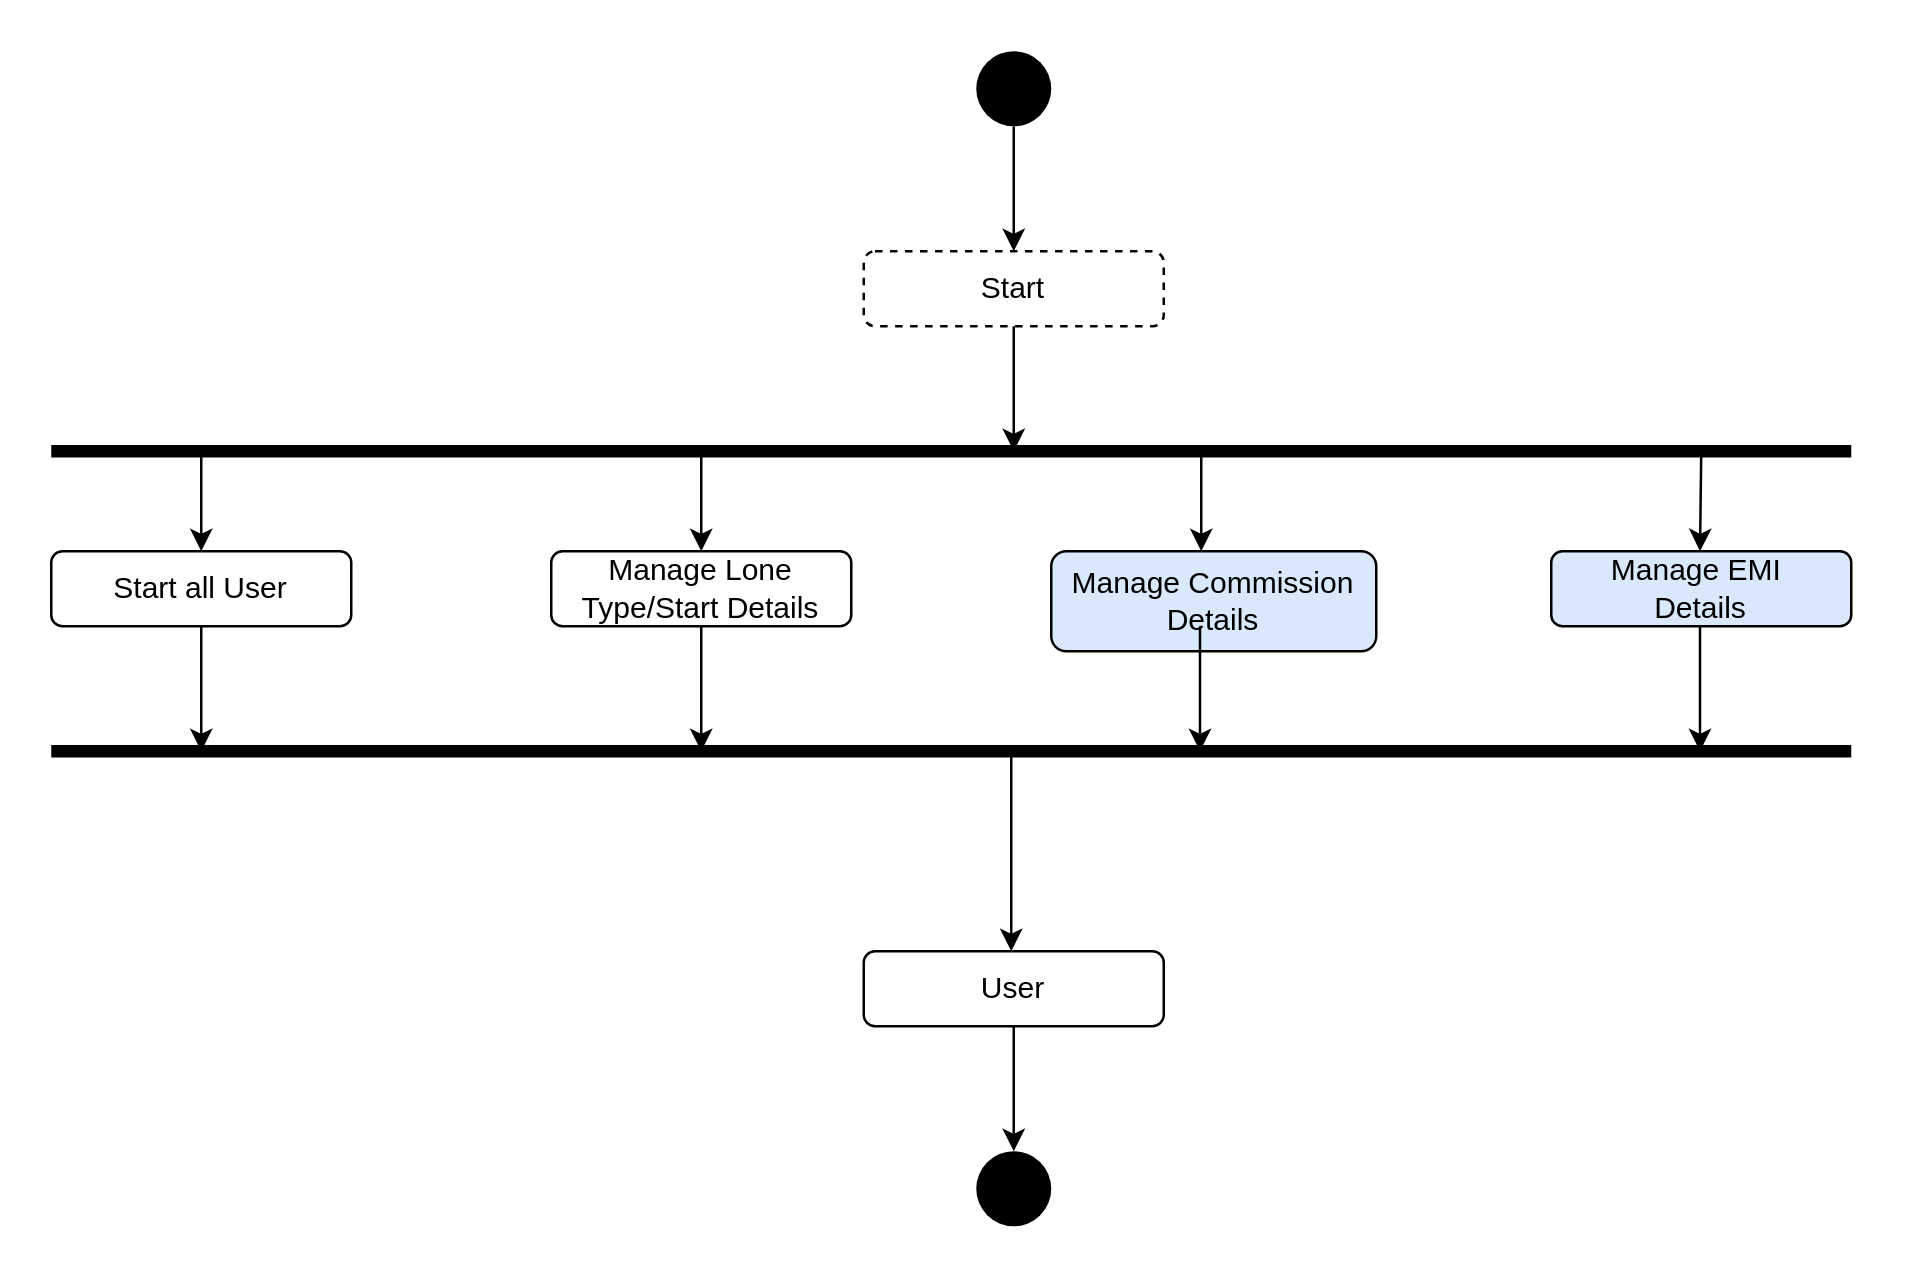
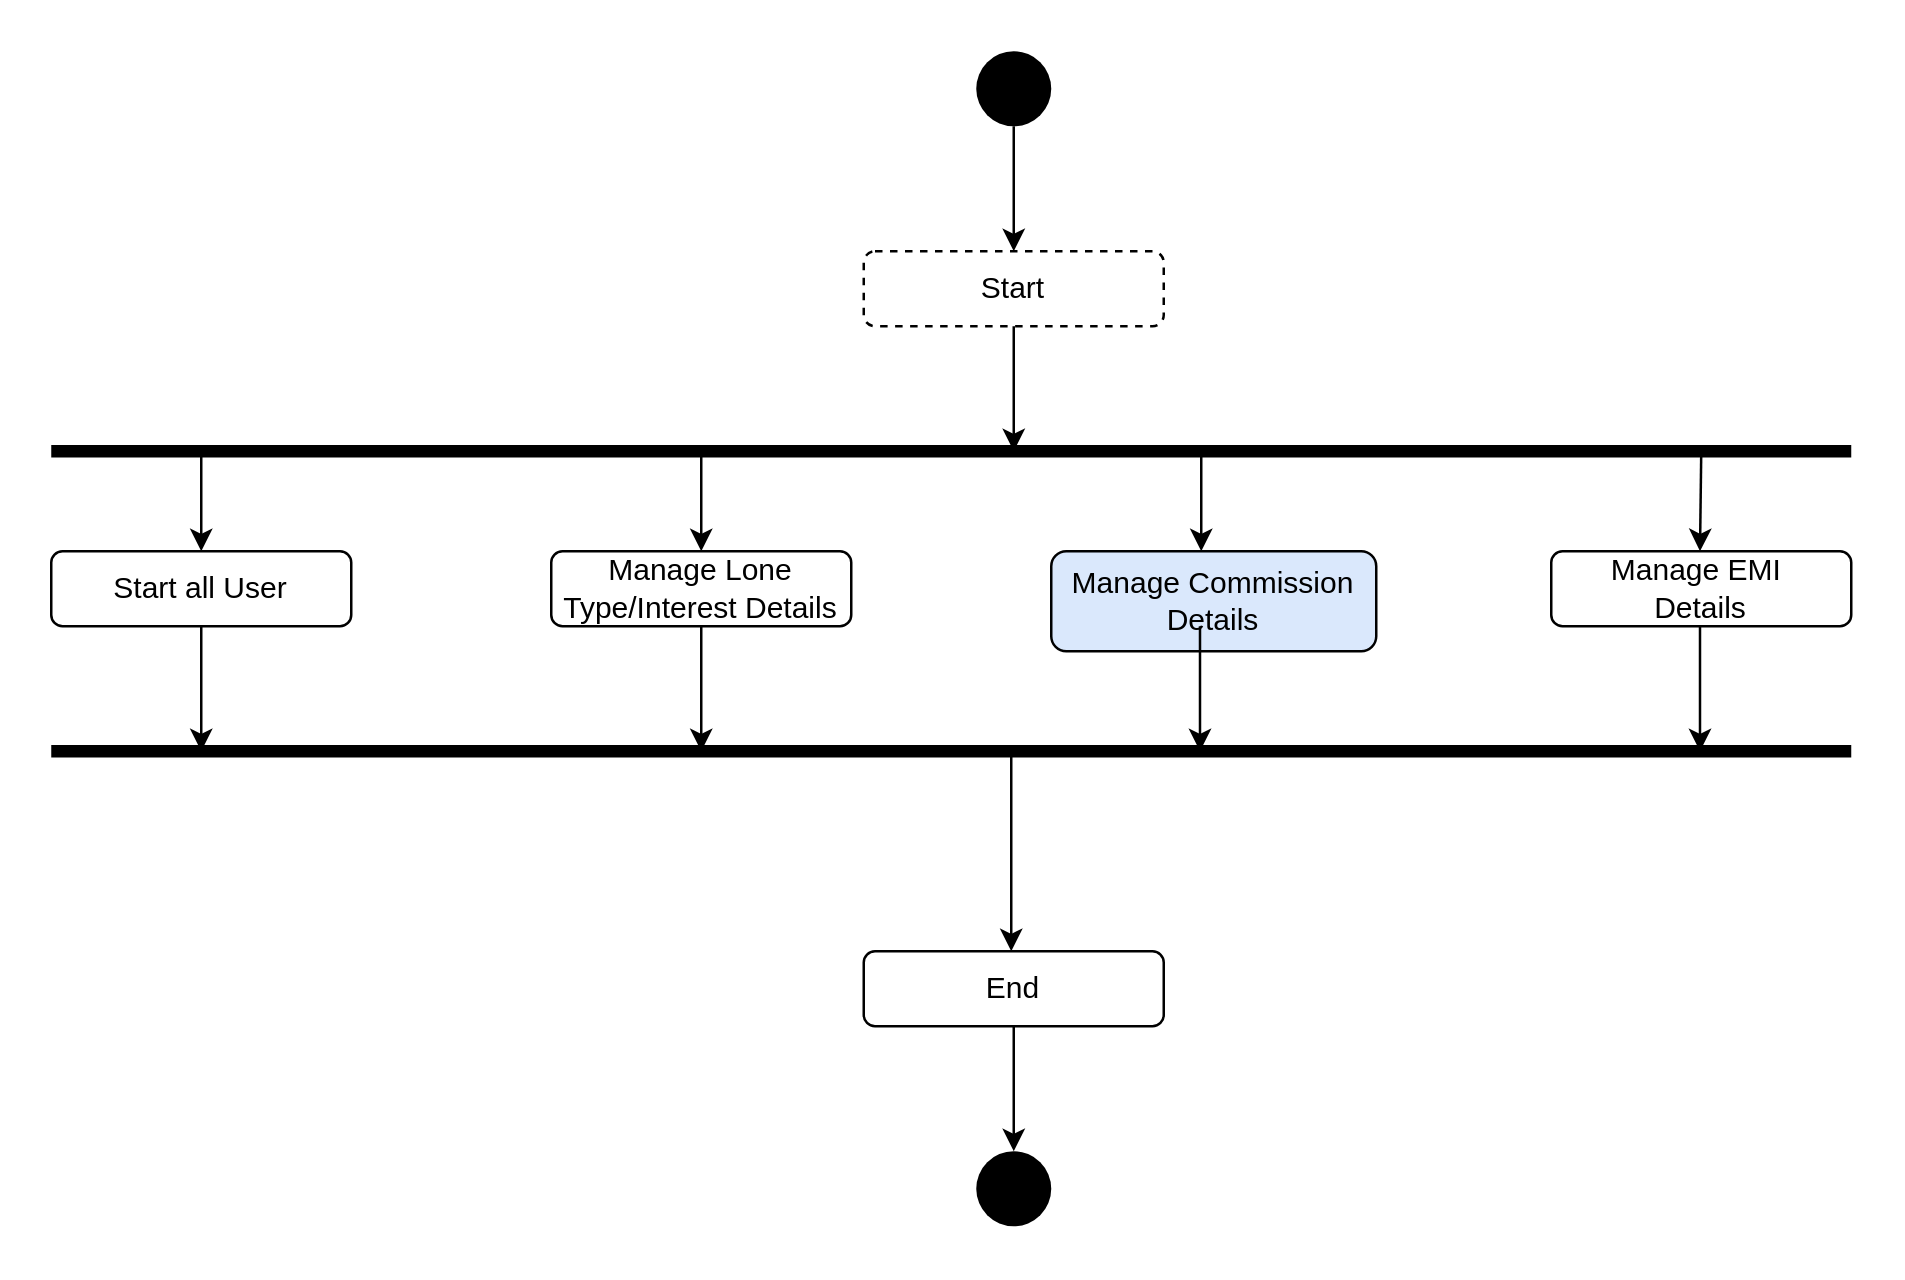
node "Manage Lone Type/Start Details": label "Manage Lone Type/Start Details" -> "Manage Lone Type/Interest Details"
node "Manage EMI Details": fillcolor #dae8fc -> #ffffff
node "User": label "User" -> "End"
